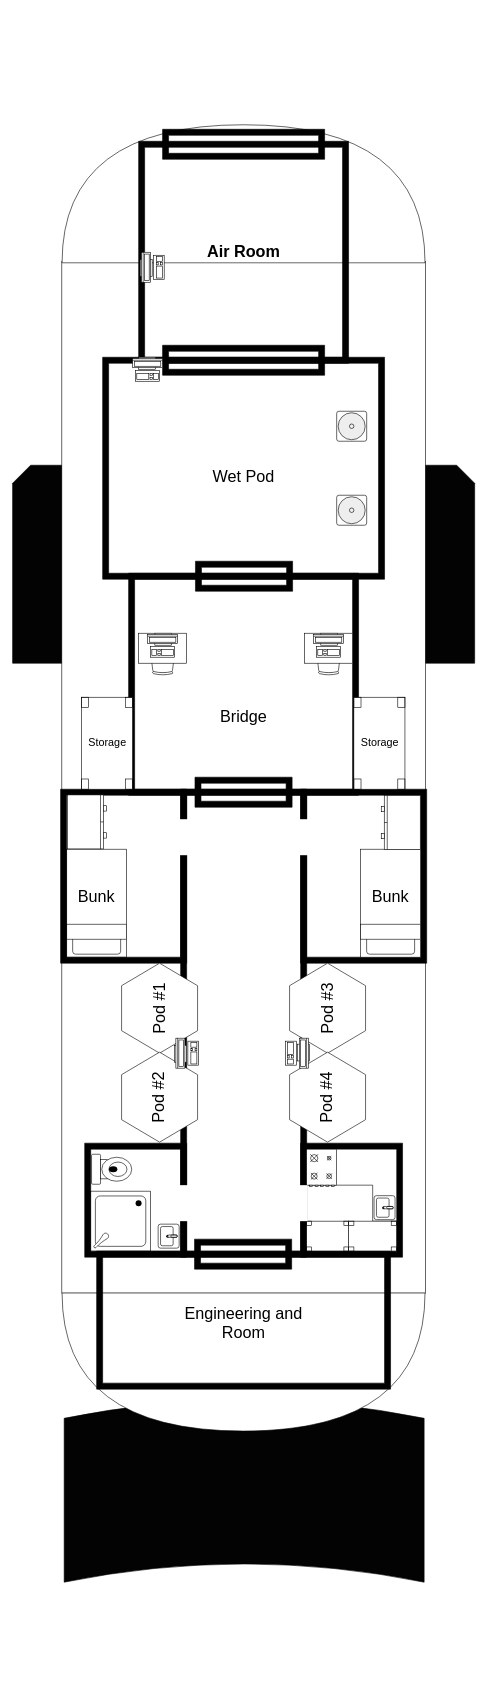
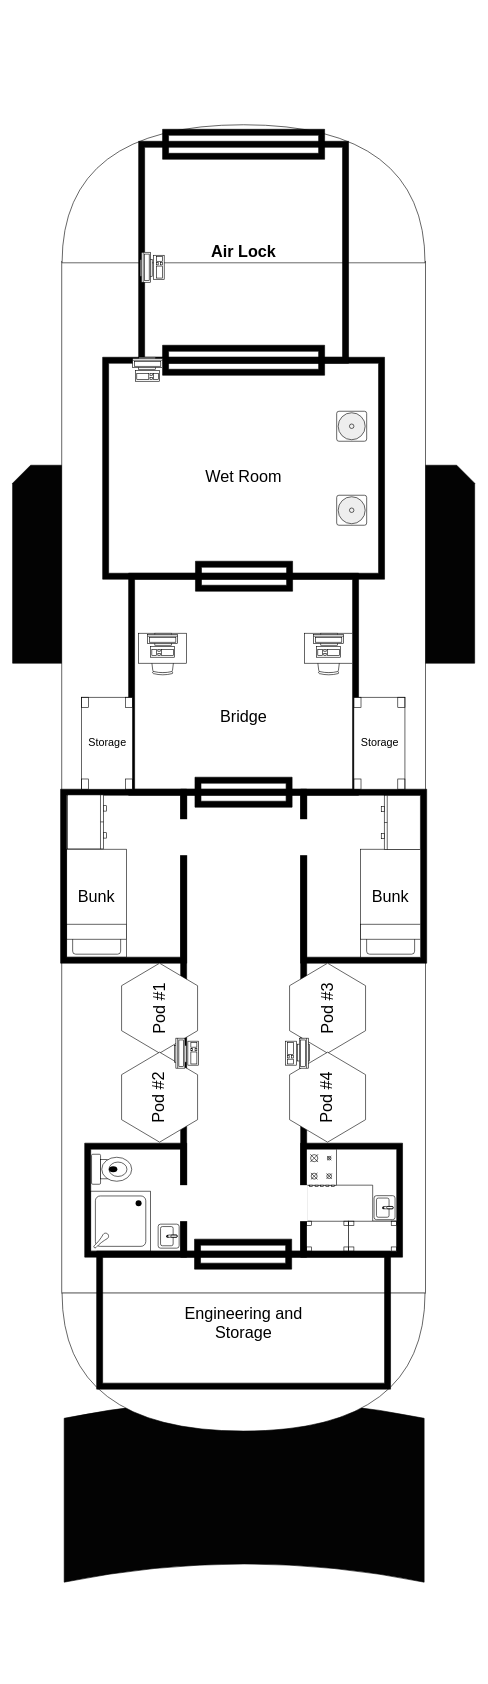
node "Air Room": label "Air Room" -> "Air Lock"
node "Wet Pod": label "Wet Pod" -> "Wet Room"
node "Engineering and Room": label "Engineering and Room" -> "Engineering and Storage"
